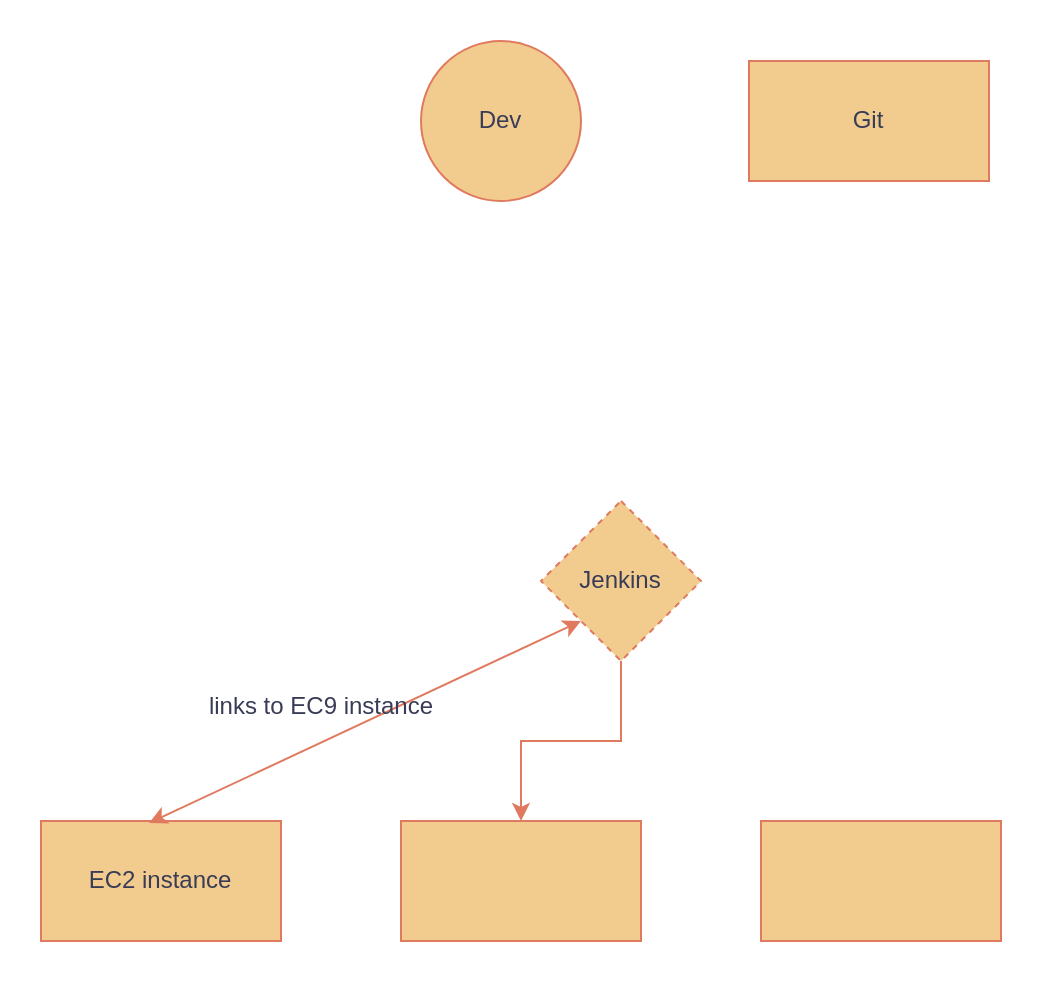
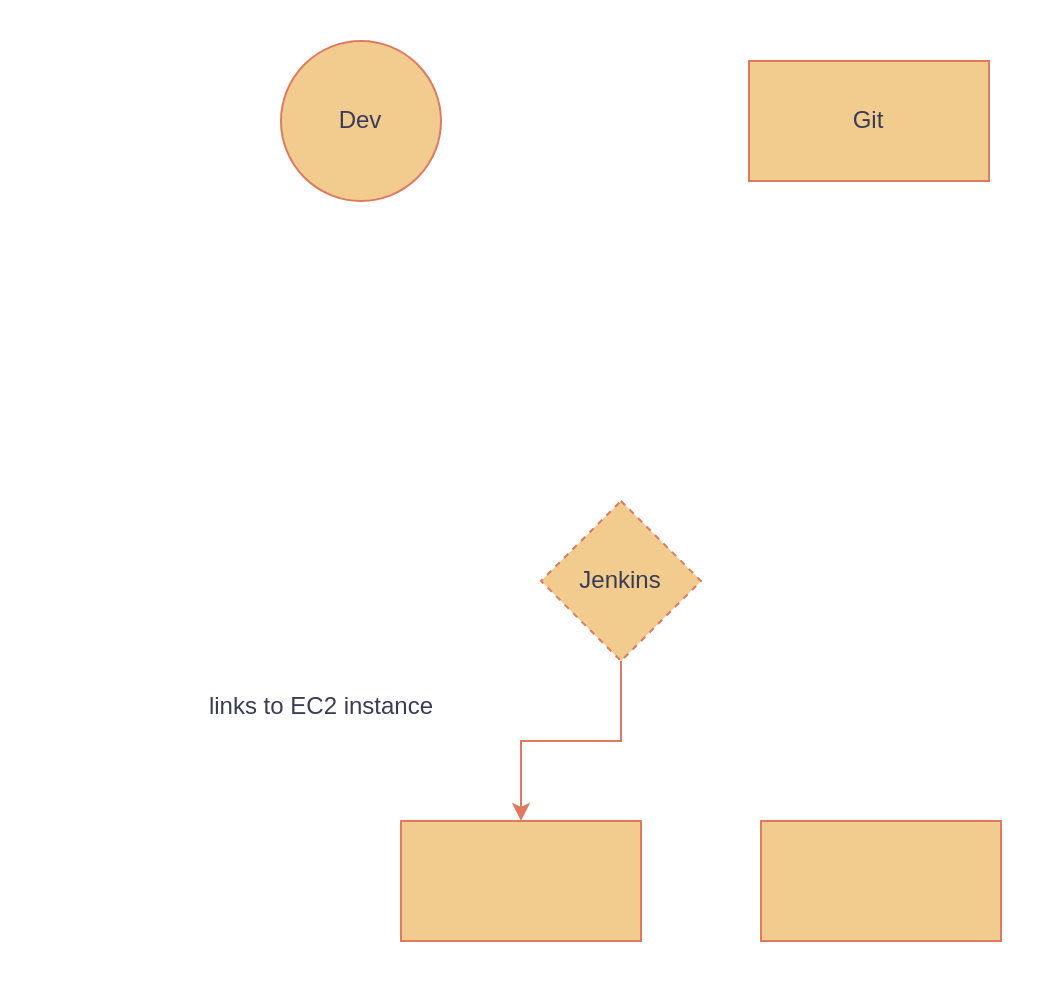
node "Dev": moved (501, 121) -> (361, 121)
node "links to EC9 instance": label "links to EC9 instance" -> "links to EC2 instance"
edge "Jenkins" -- "EC2 instance": removed
node "EC2 instance": removed
